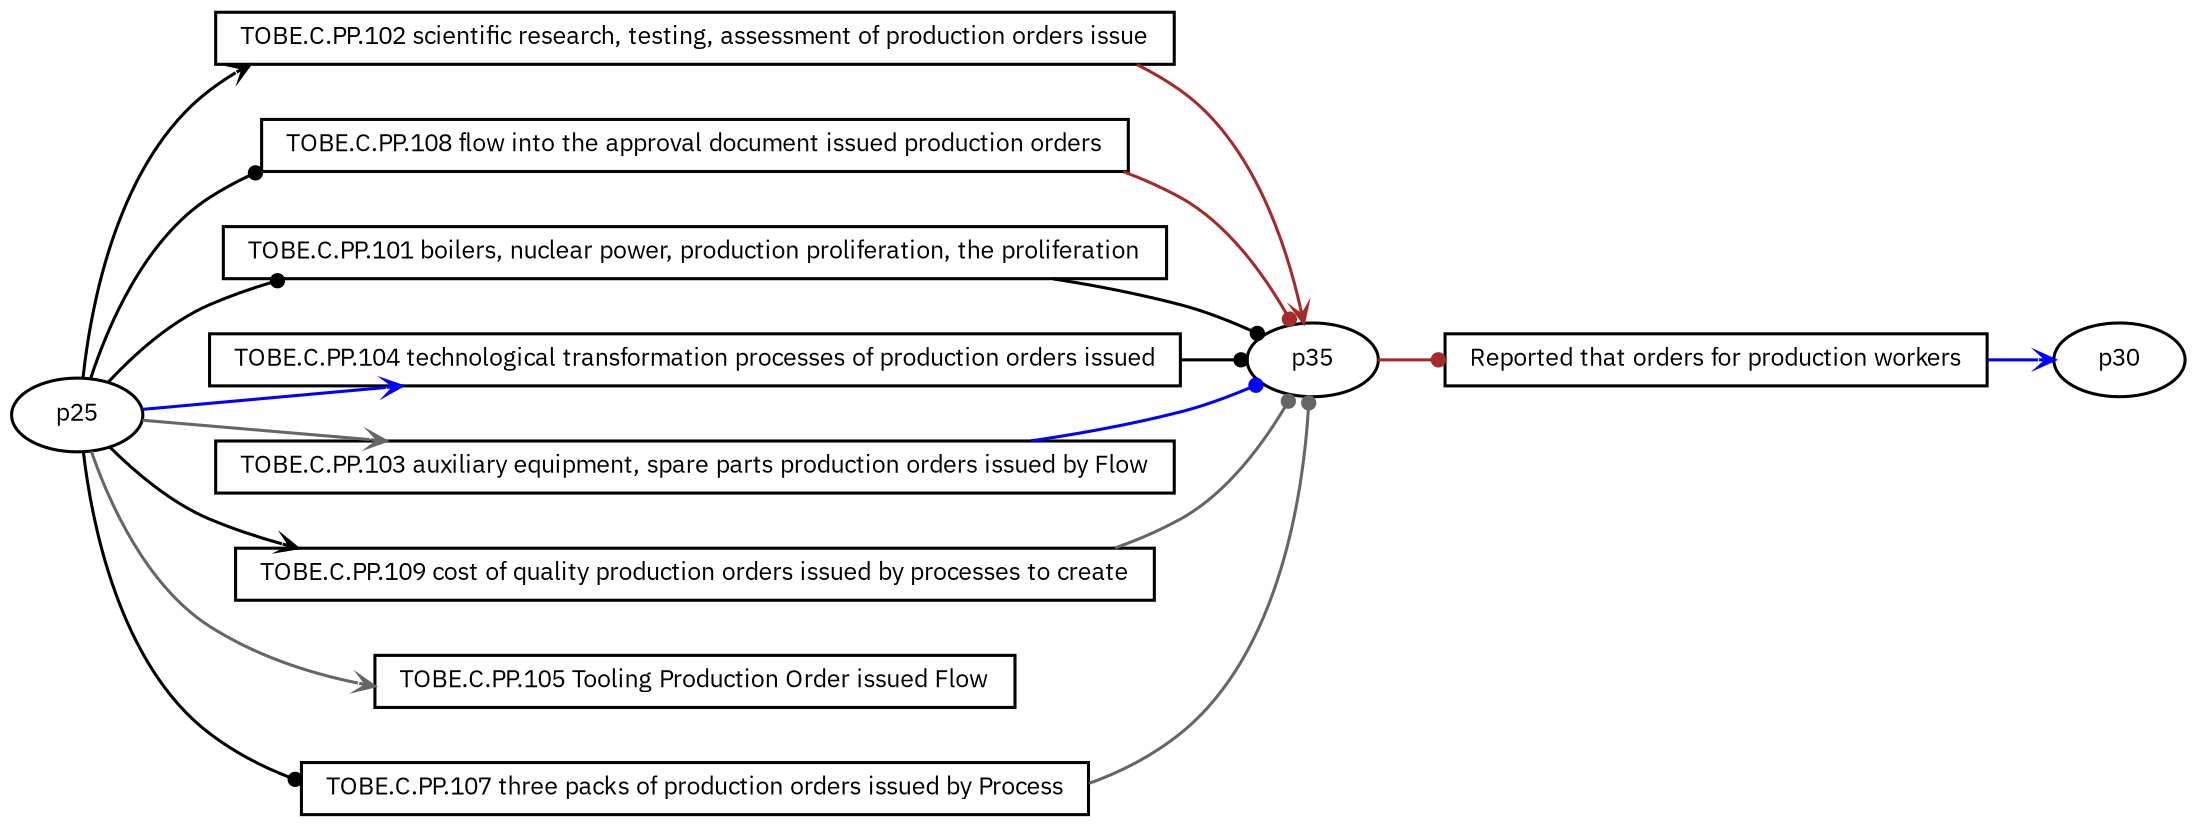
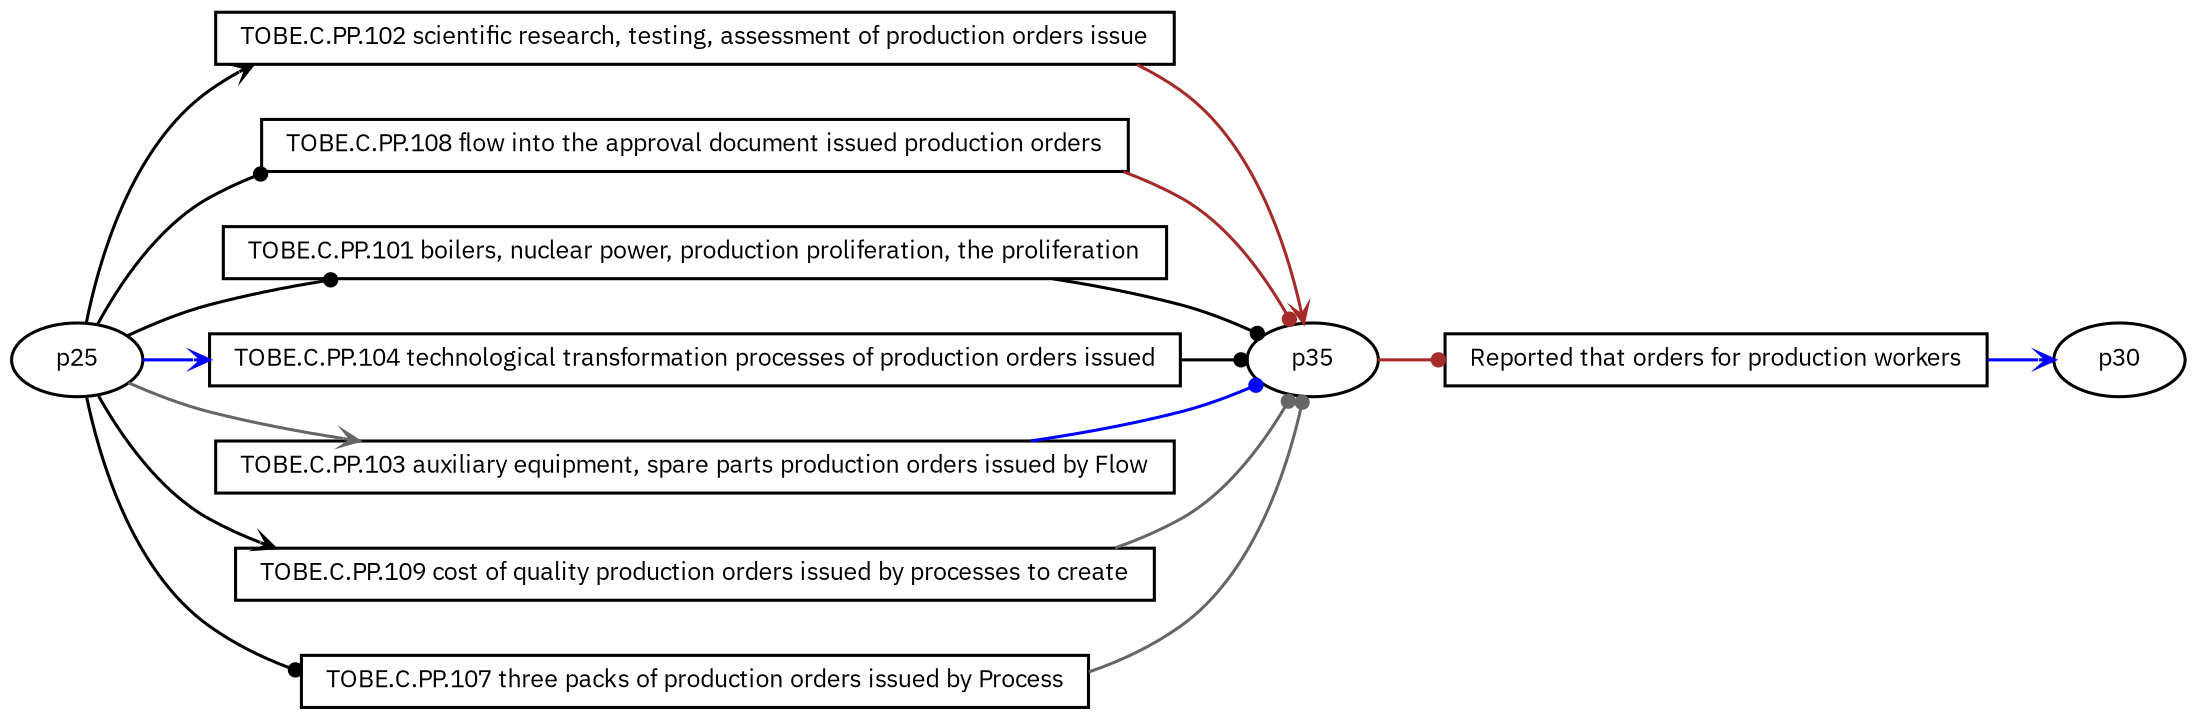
node "TOBE.C.PP.105 Tooling Production Order issued Flow": removed
